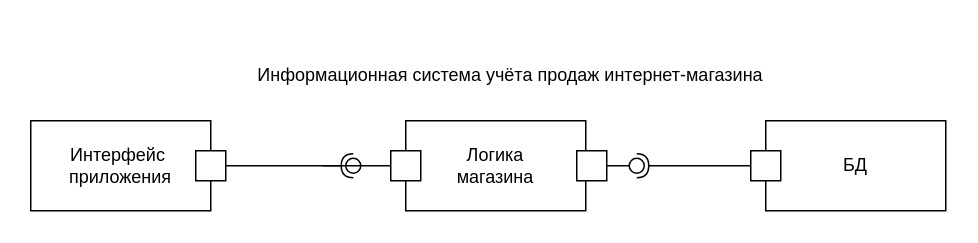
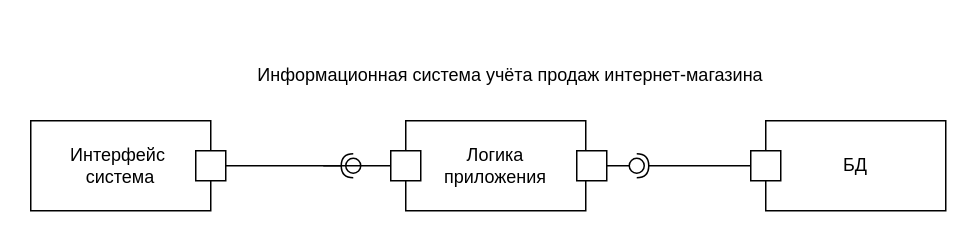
node "Интерфейс приложения": label "Интерфейс приложения" -> "Интерфейс система"
node "Логика магазина": label "Логика магазина" -> "Логика приложения"
